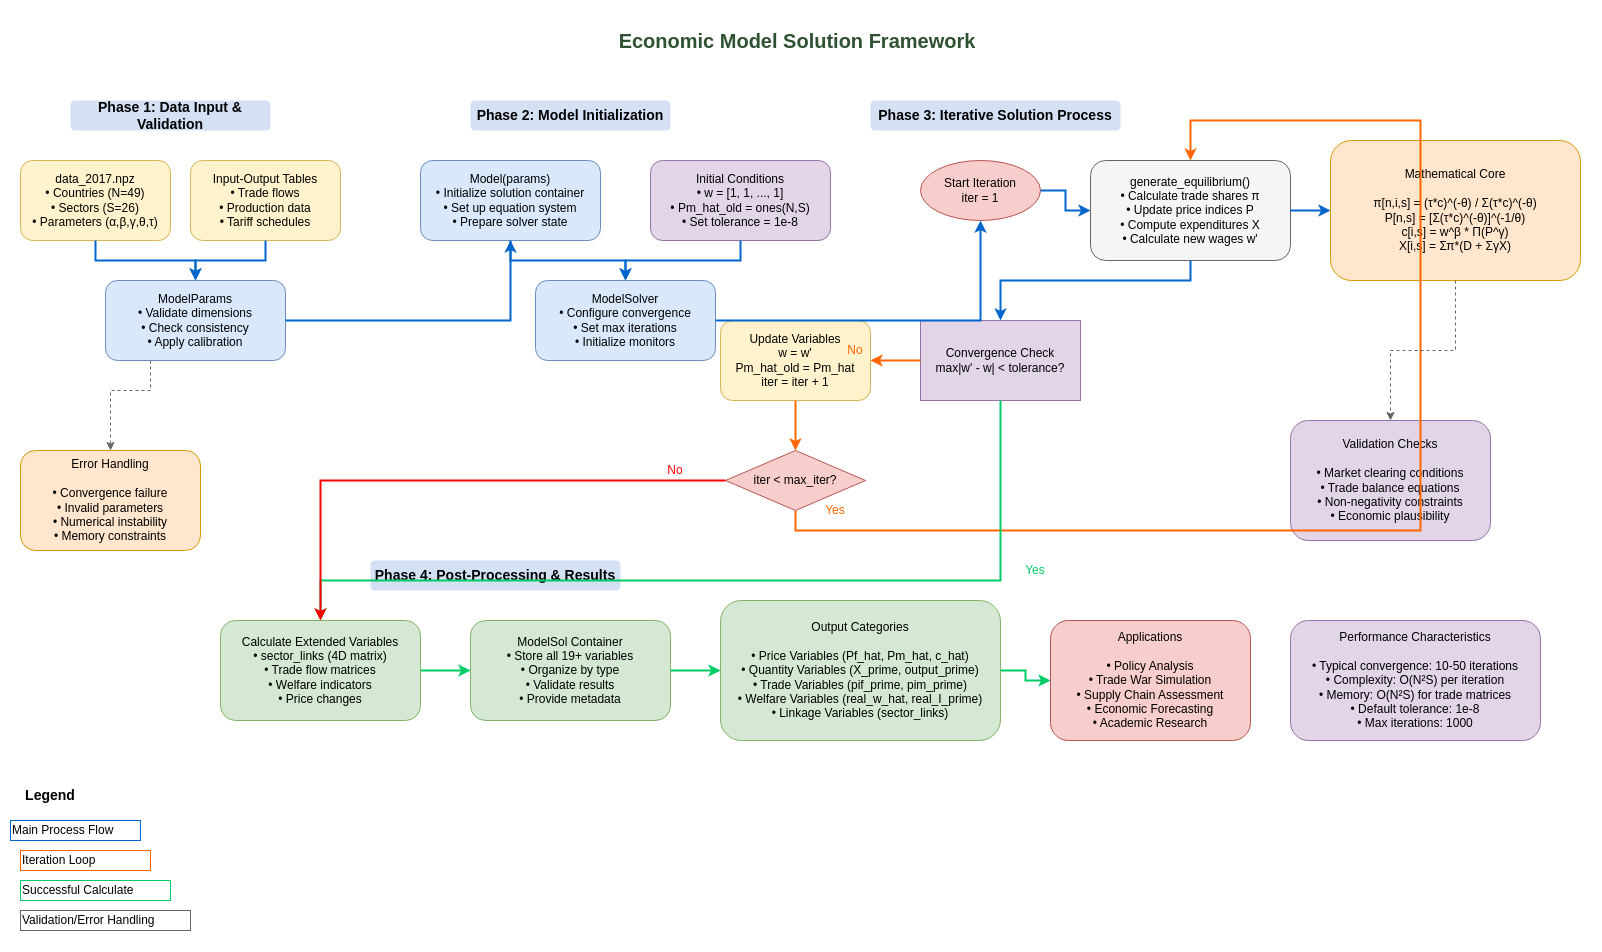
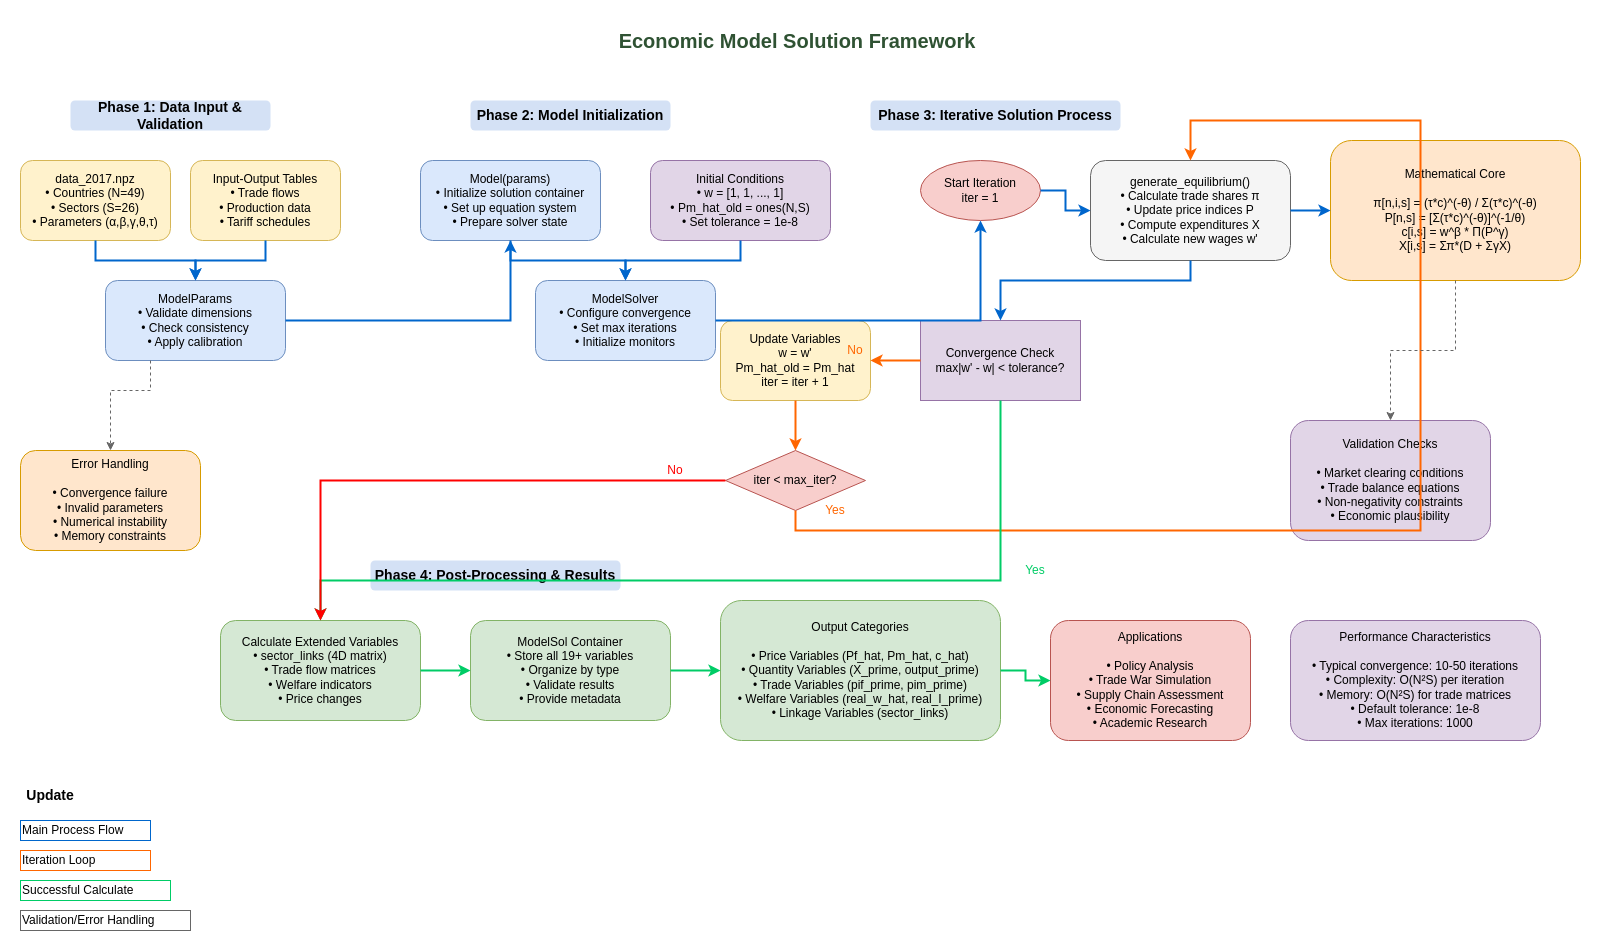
node "Legend": label "Legend" -> "Update"
node "Main Process Flow": moved (76, 831) -> (86, 831)
